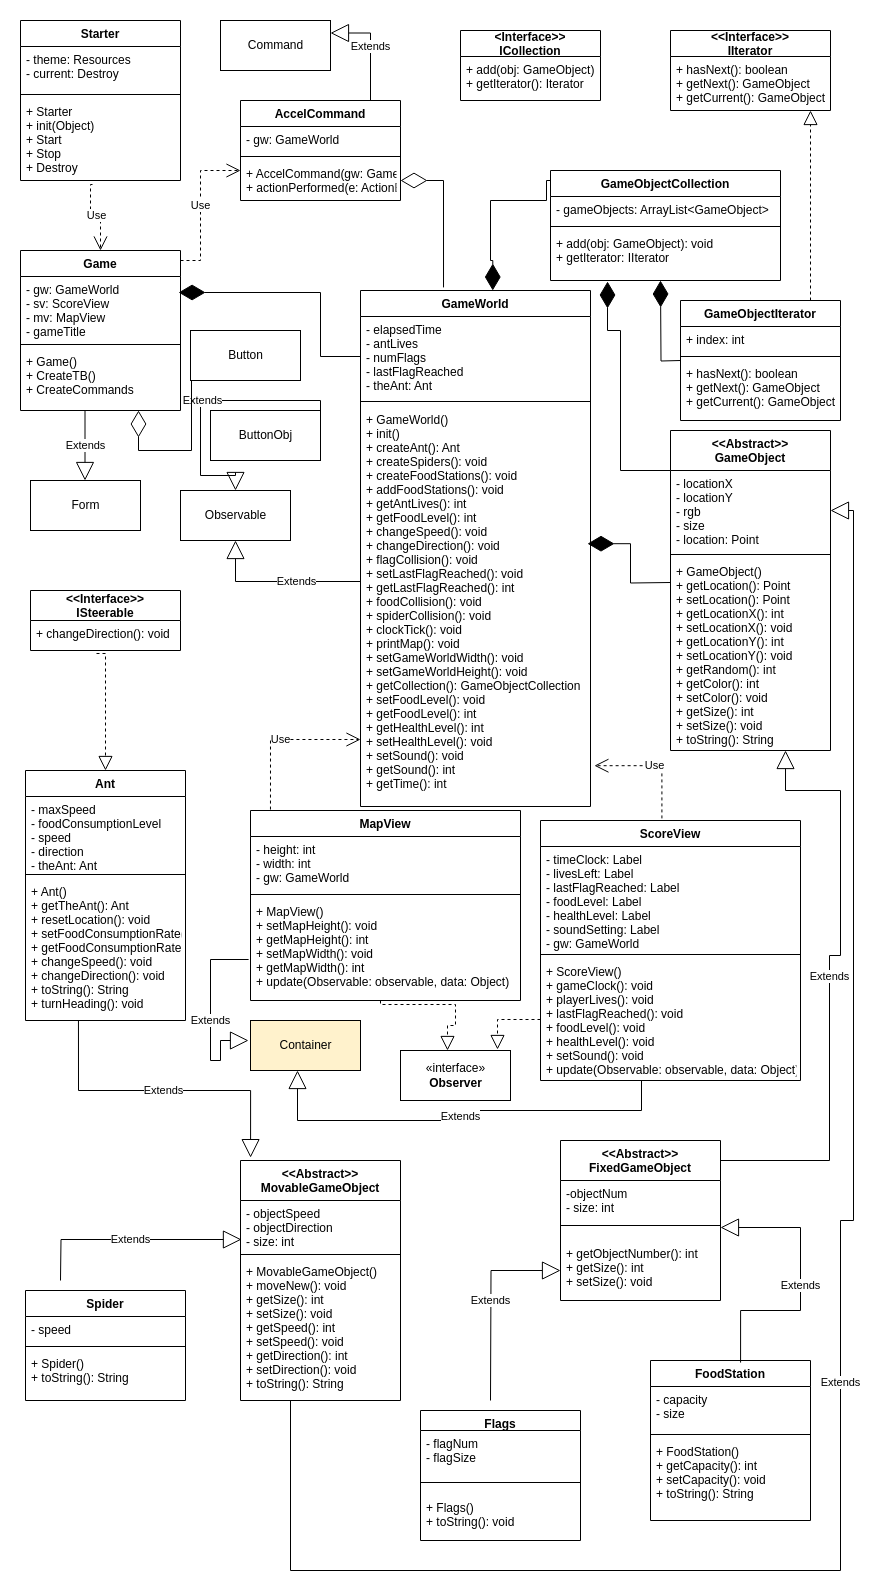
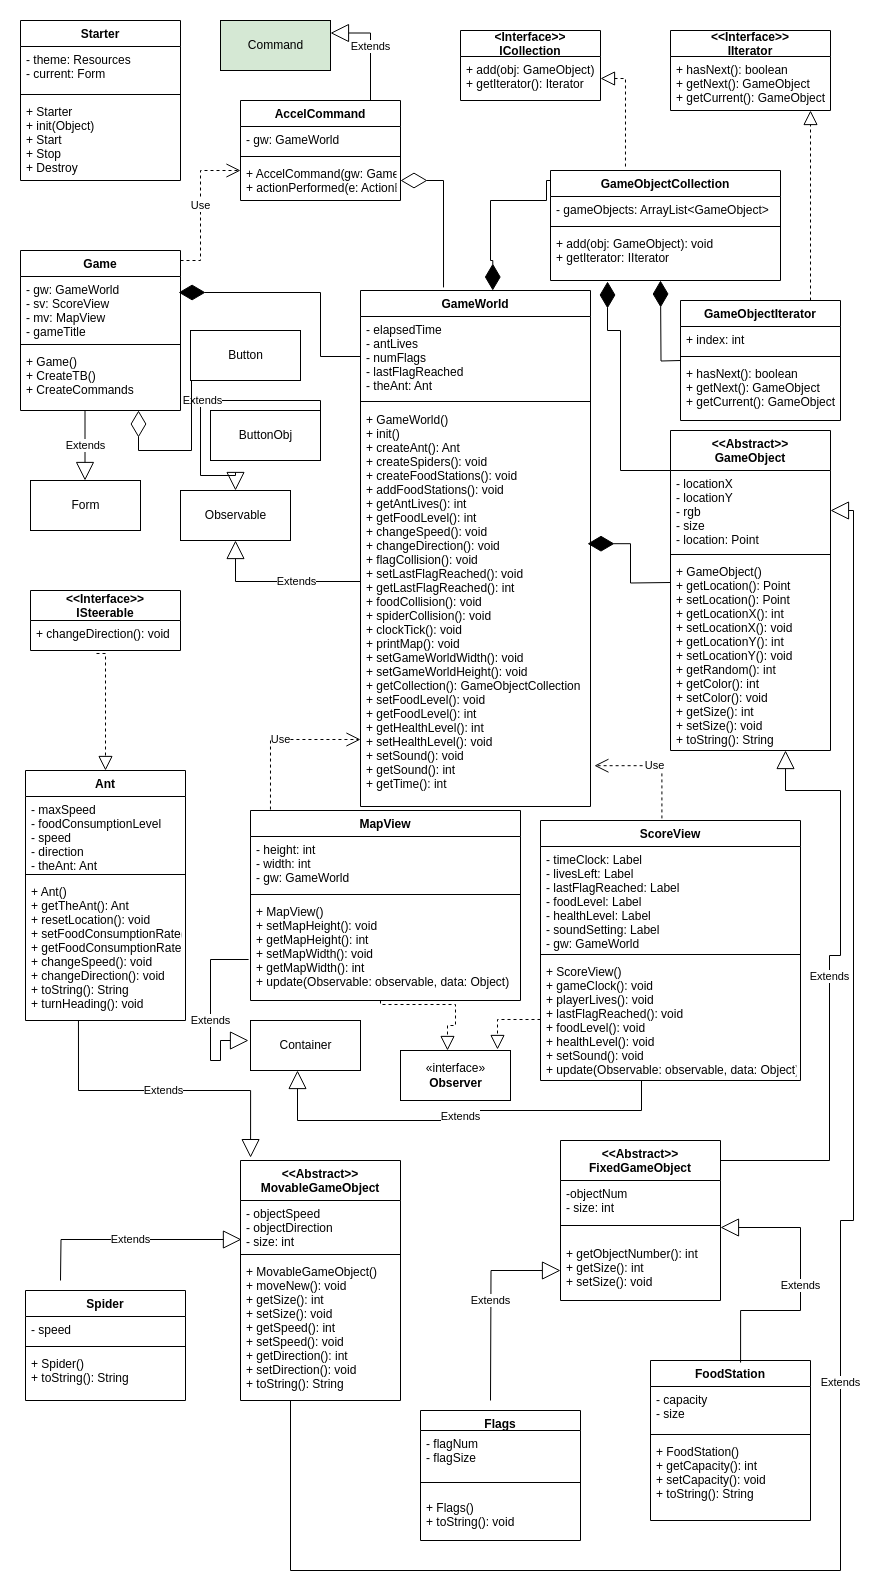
node "Command": fillcolor #ffffff -> #d5e8d4
node "- theme: Resources - current: Destroy": label "- theme: Resources - current: Destroy" -> "- theme: Resources - current: Form"
edge "GameObjectCollection" -> "+ add(obj: GameObject) + getIterator(): Iterator": added
edge "+ Starter + init(Object) + Start + Stop + Destroy" -> "Game": removed, label "Use"
node "Container": fillcolor #fff2cc -> #ffffff
